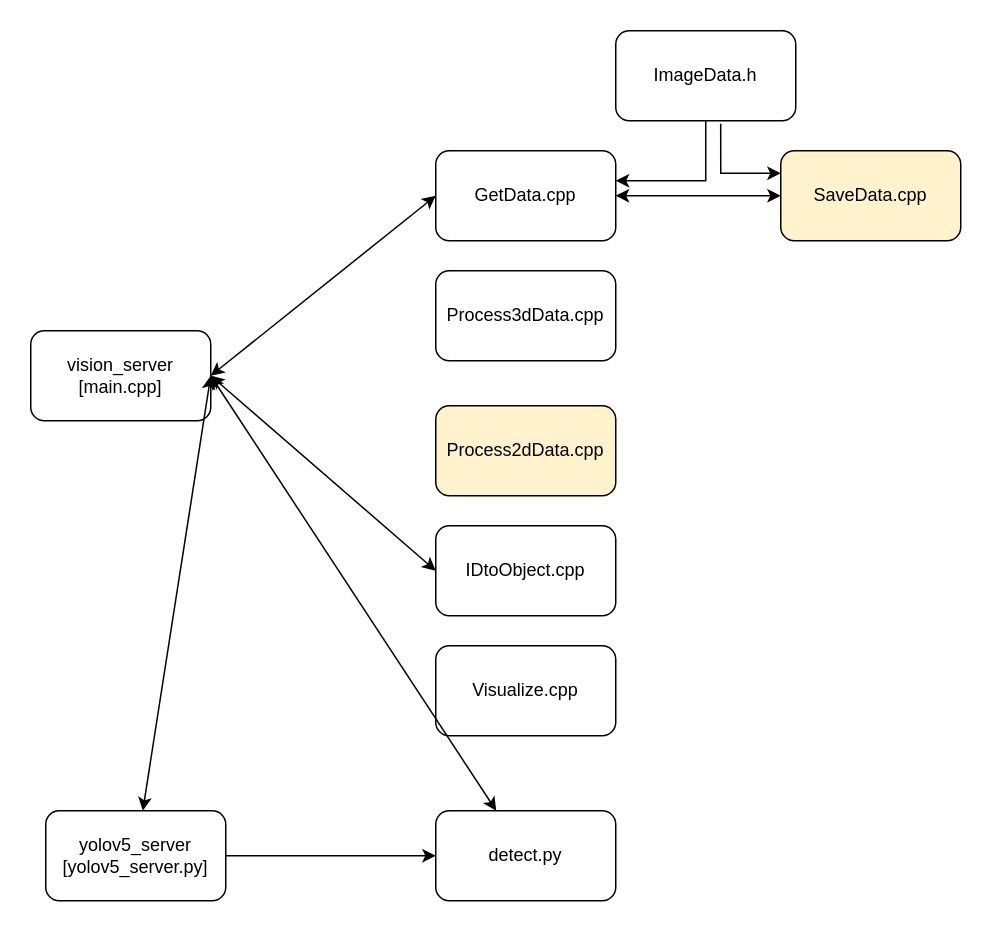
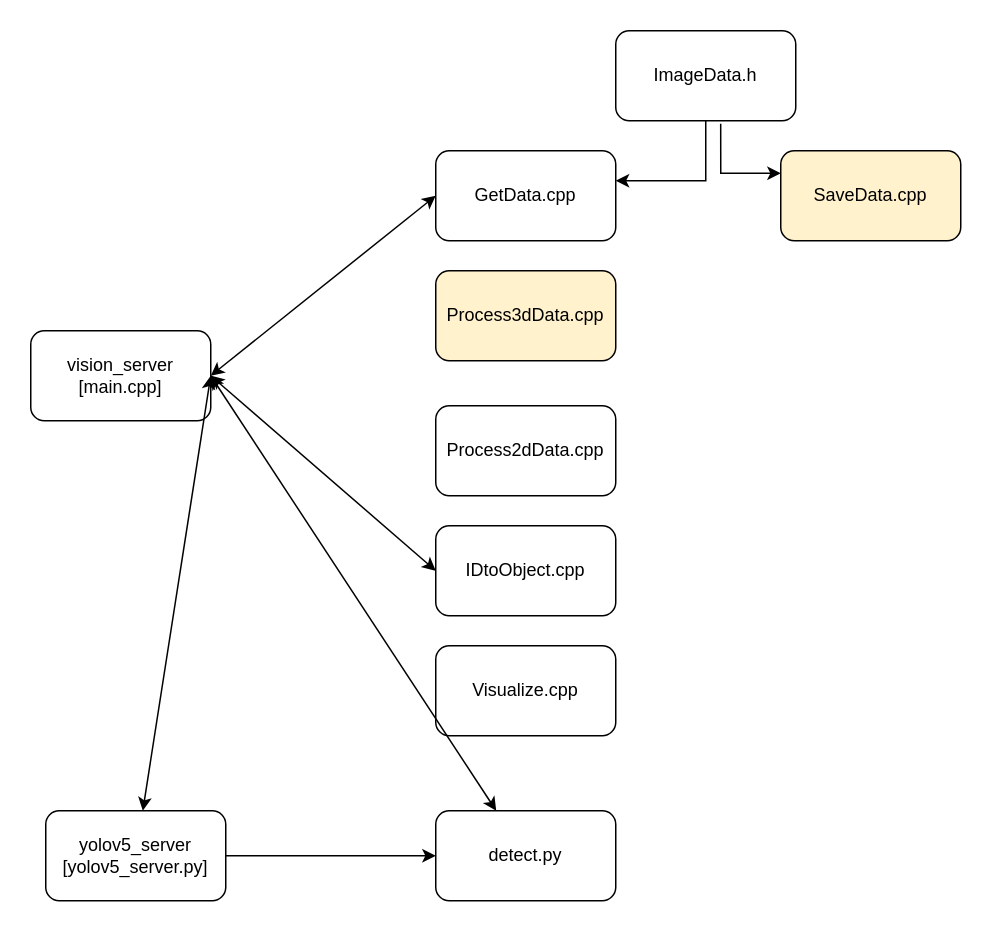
edge "GetData.cpp" -- "SaveData.cpp": removed
node "Process3dData.cpp": fillcolor #ffffff -> #fff2cc
node "Process2dData.cpp": fillcolor #fff2cc -> #ffffff
